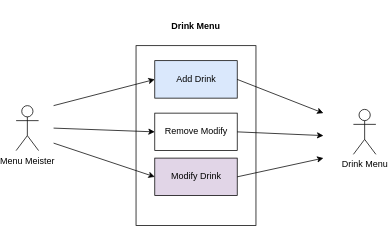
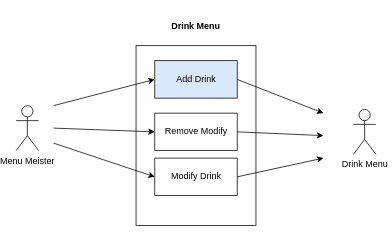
node "Modify Drink": fillcolor #e1d5e7 -> #ffffff
